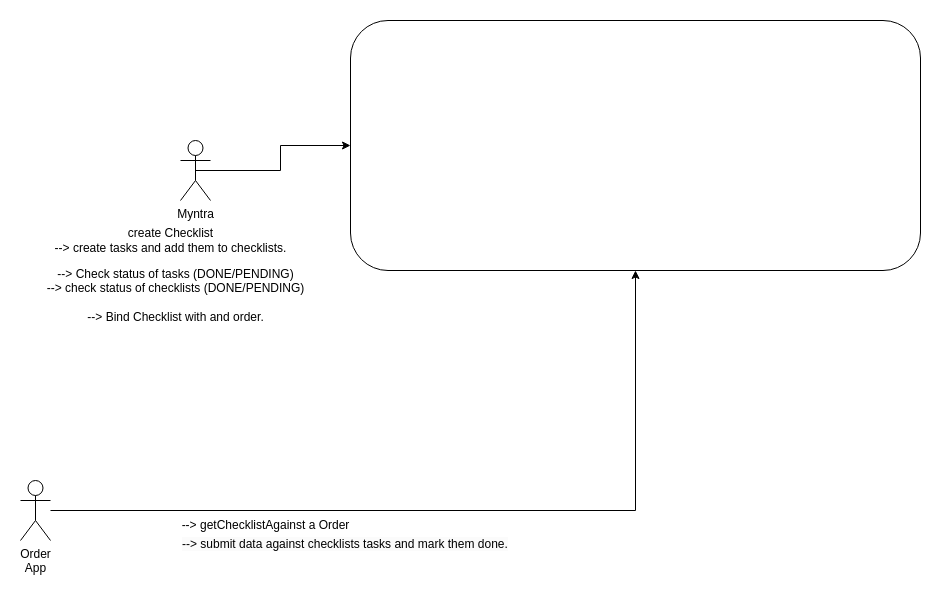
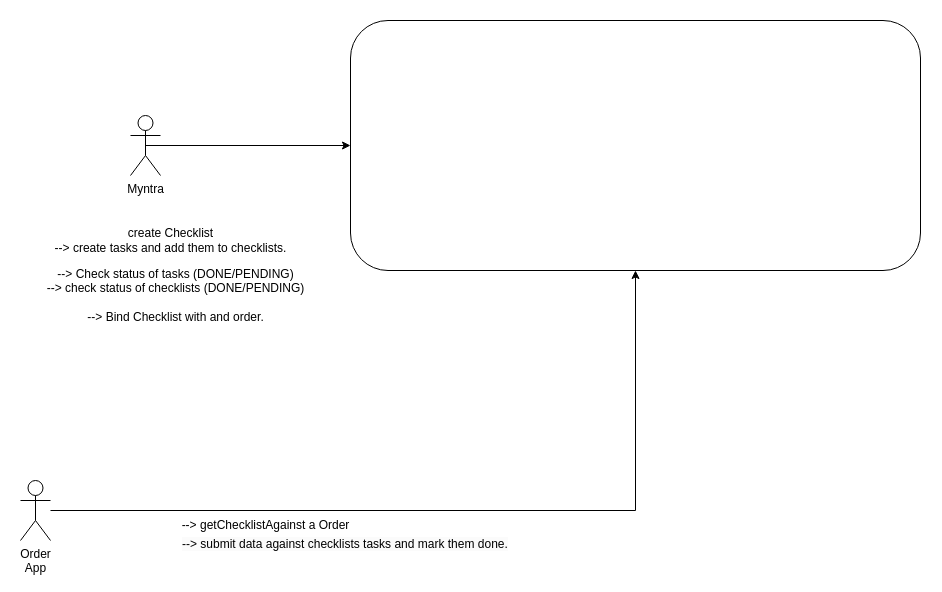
node "Myntra": moved (196, 171) -> (146, 146)
